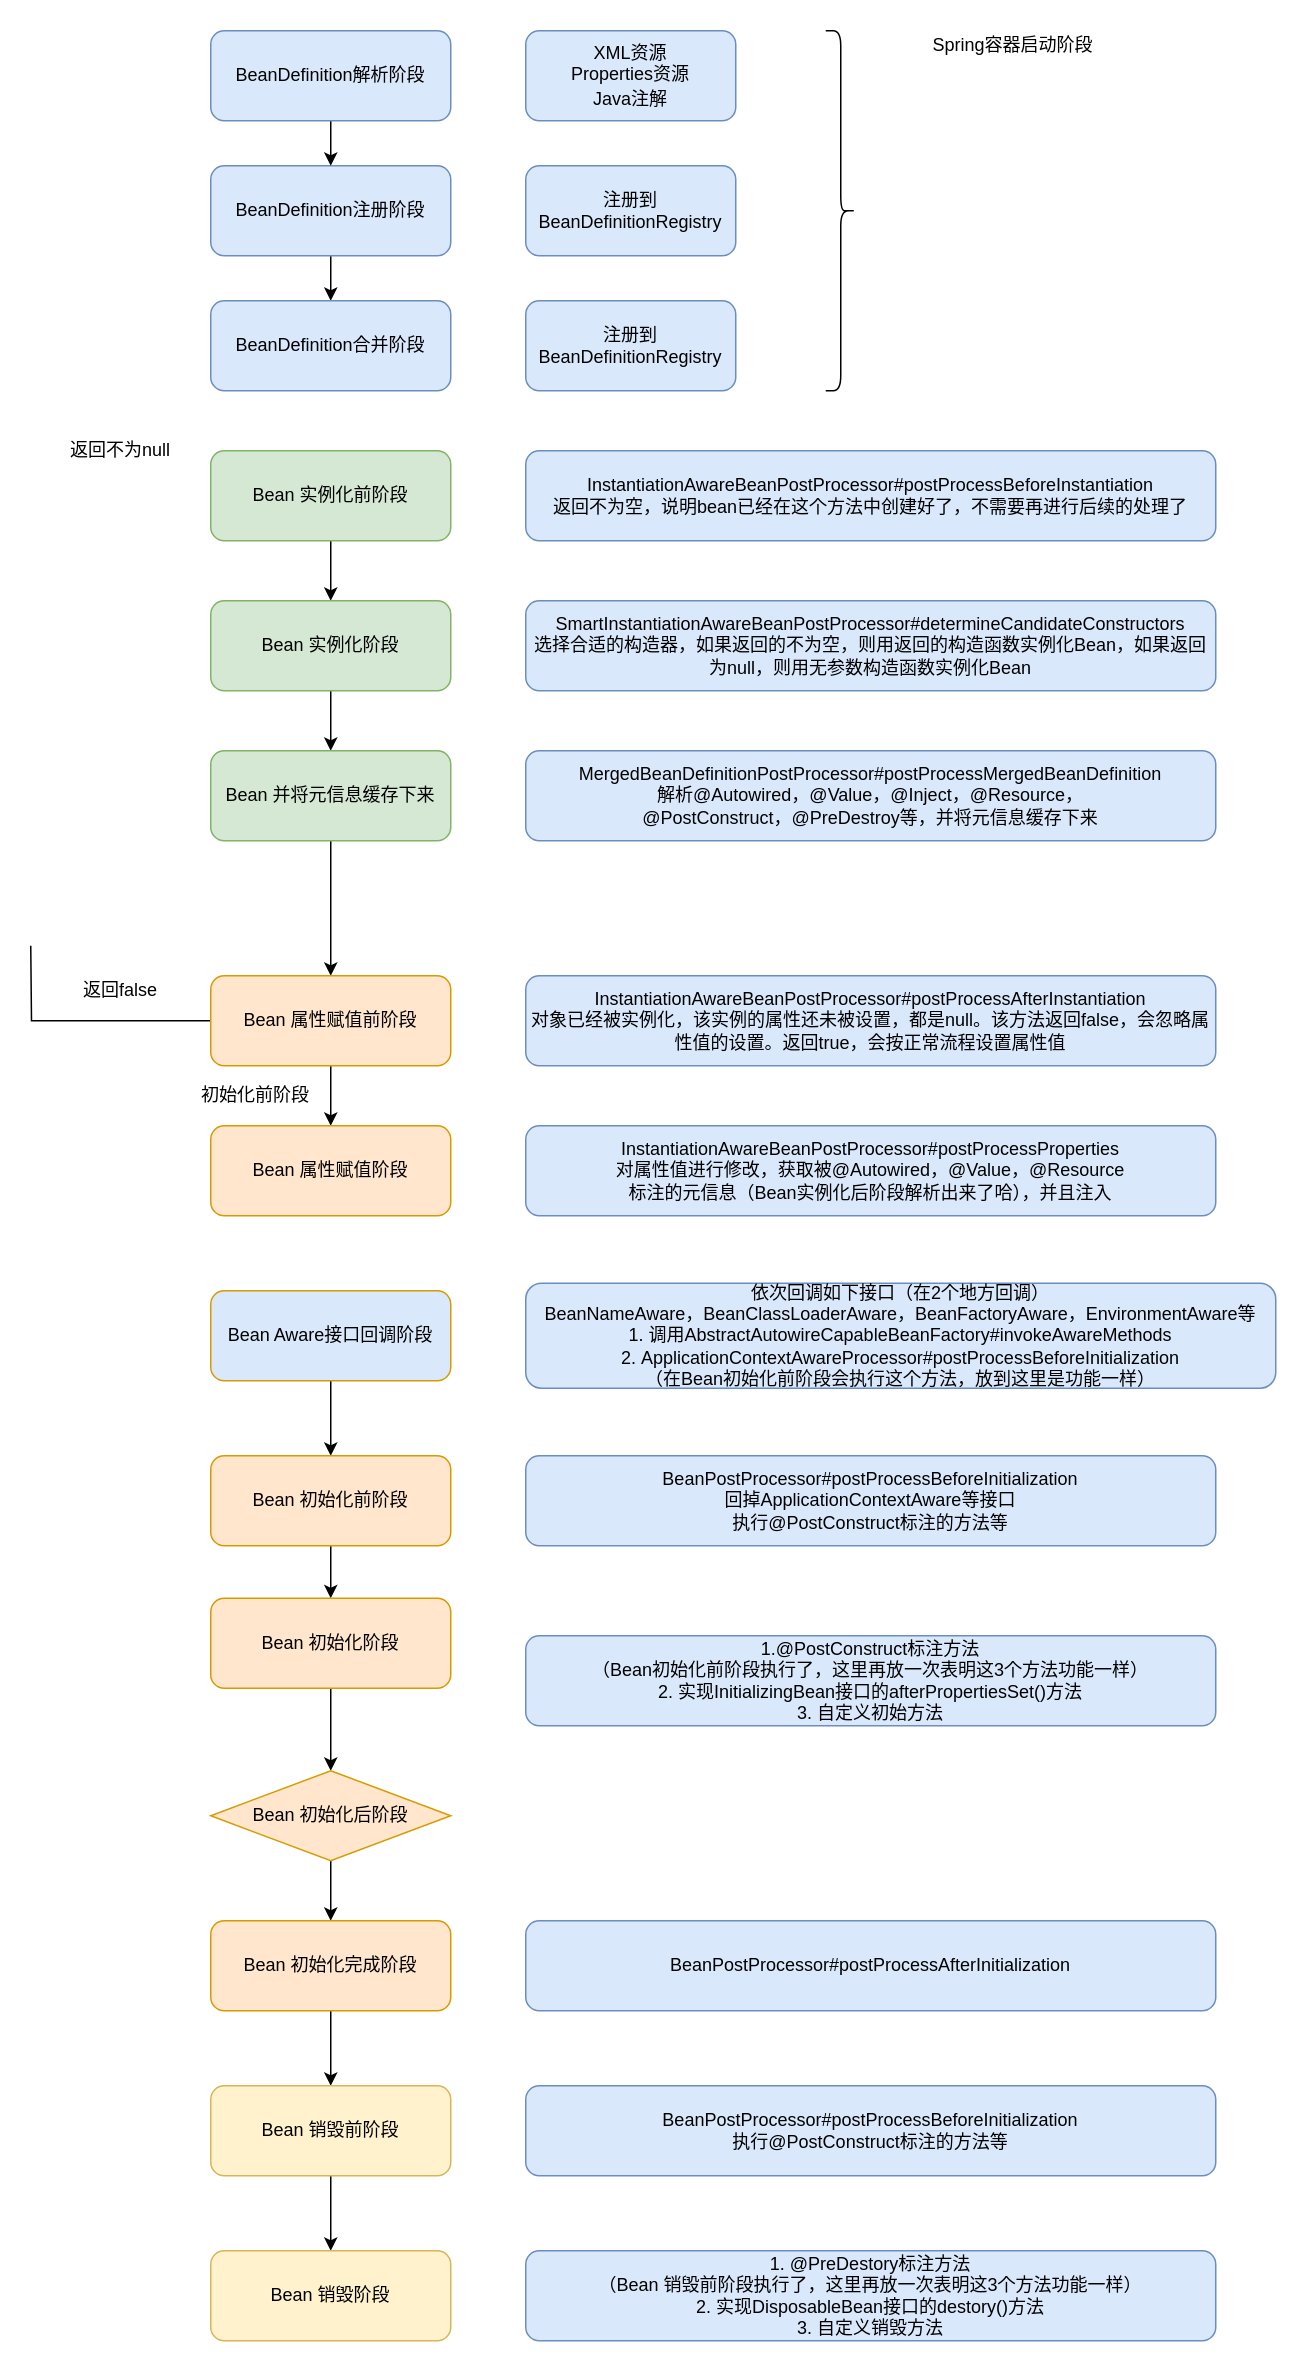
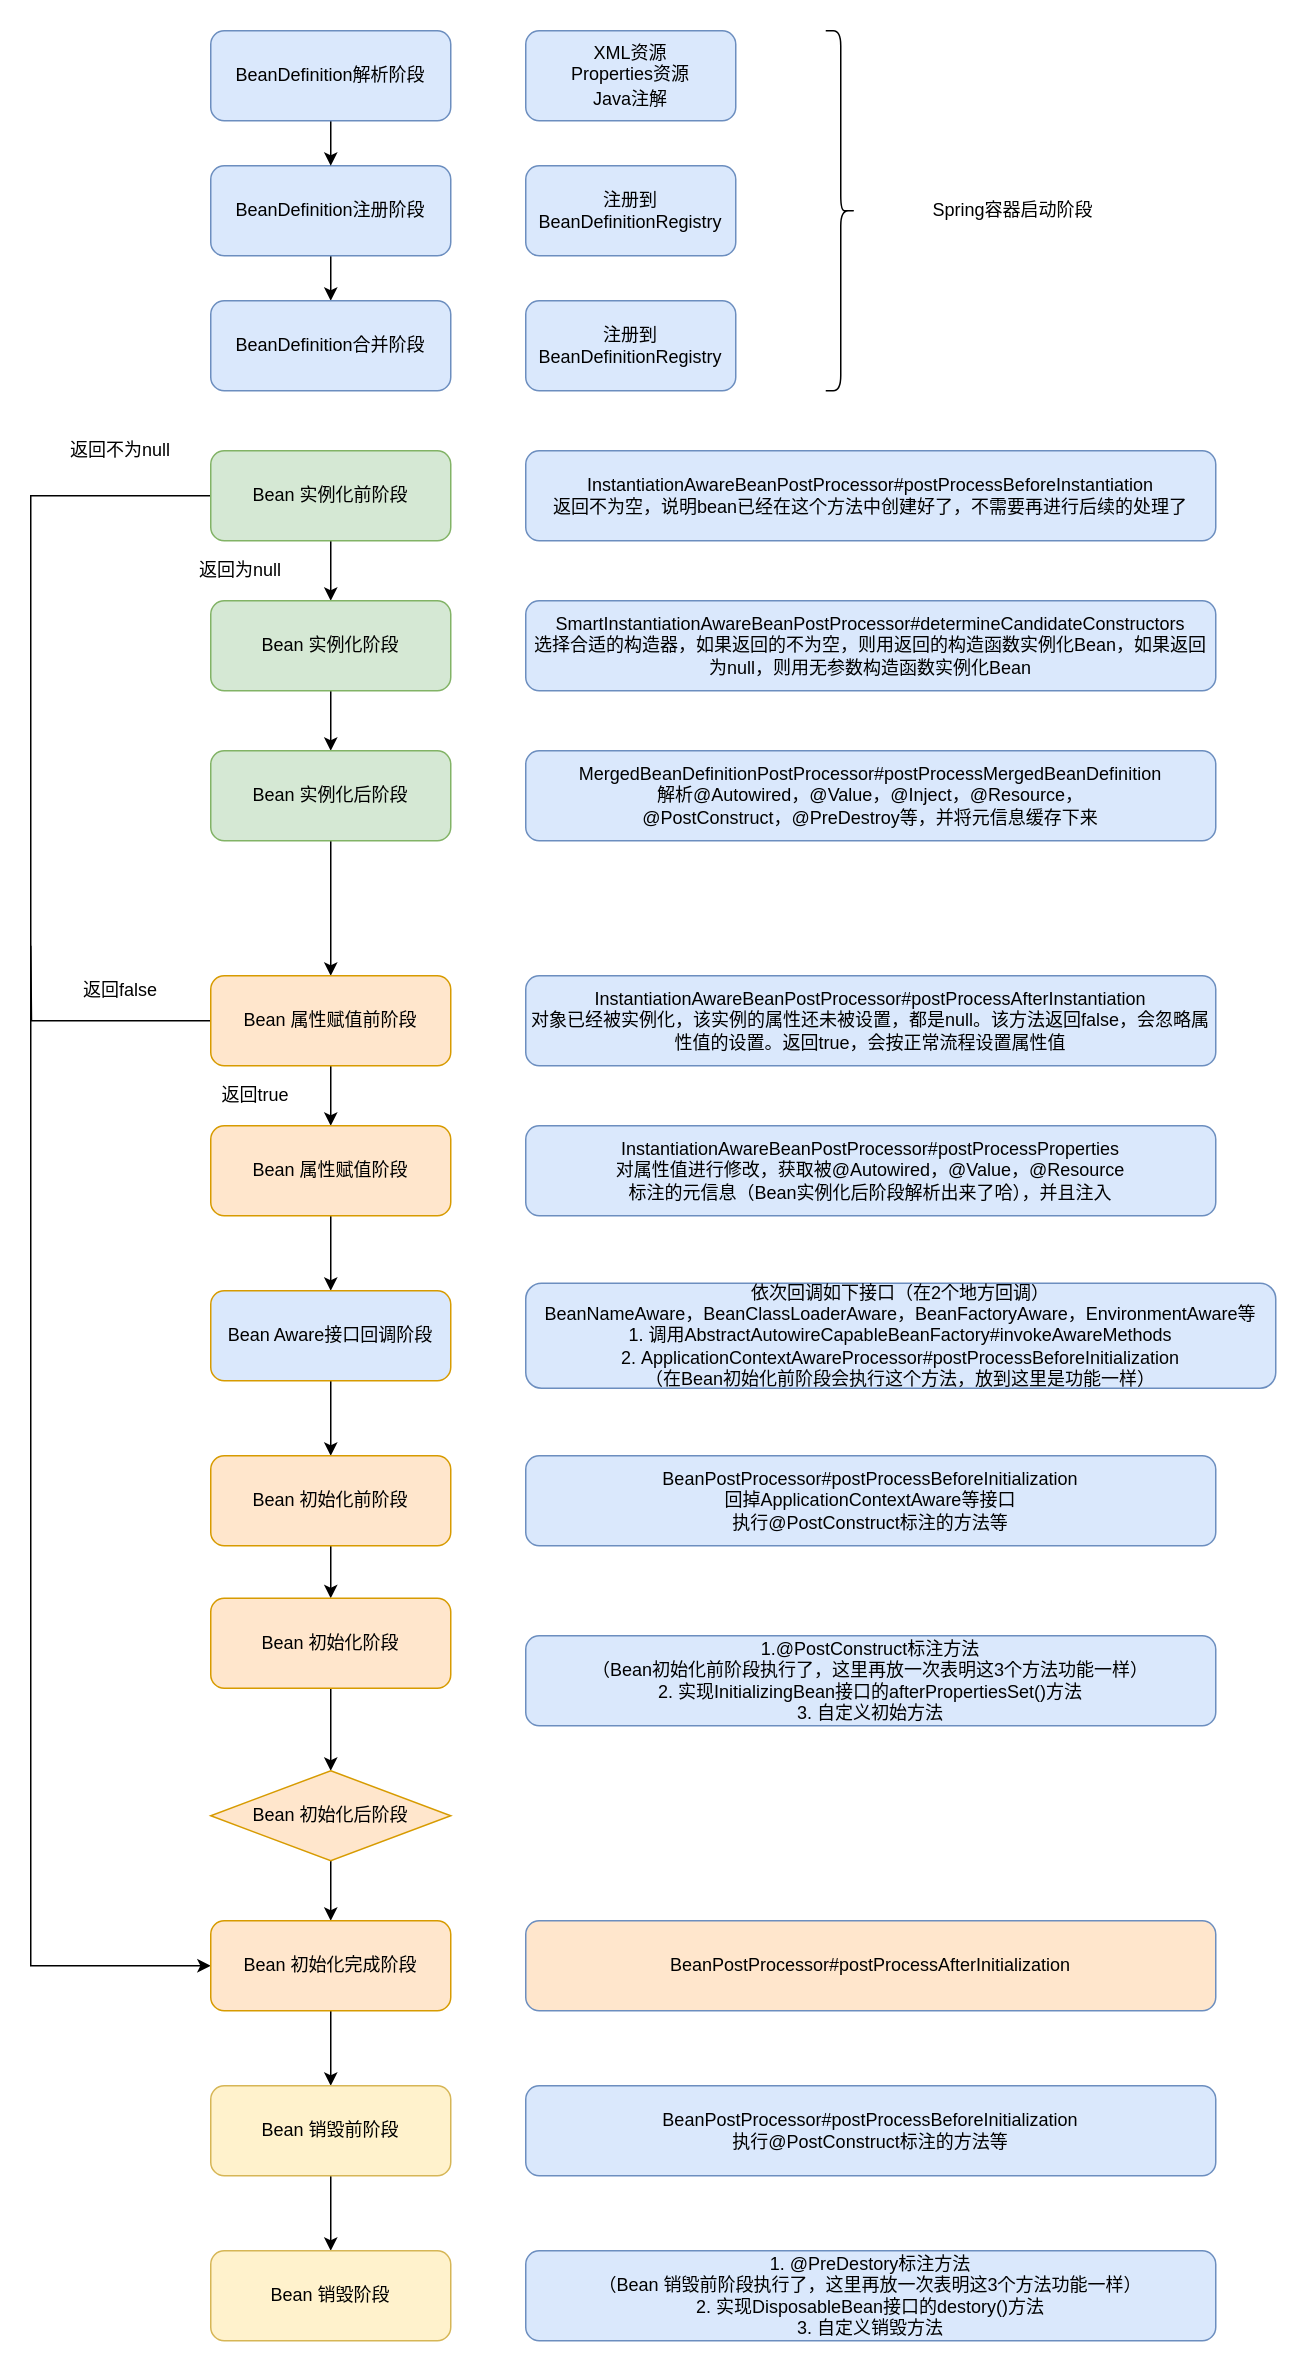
node "Spring容器启动阶段": moved (1013, 46) -> (1013, 211)
node "返回为null": added
node "Bean 并将元信息缓存下来": label "Bean 并将元信息缓存下来" -> "Bean 实例化后阶段"
node "初始化前阶段": label "初始化前阶段" -> "返回true"
edge "Bean 属性赋值阶段" -> "Bean Aware接口回调阶段": added
edge "Bean 实例化前阶段" -> "Bean 初始化完成阶段": added
node "BeanPostProcessor#postProcessAfterInitialization": fillcolor #dae8fc -> #ffe6cc
